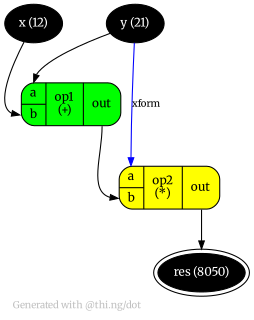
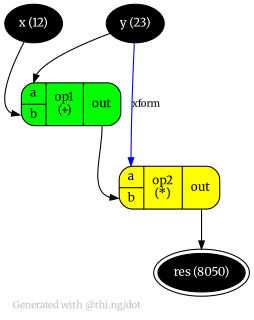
node "y (21)": label "y (21)" -> "y (23)"
